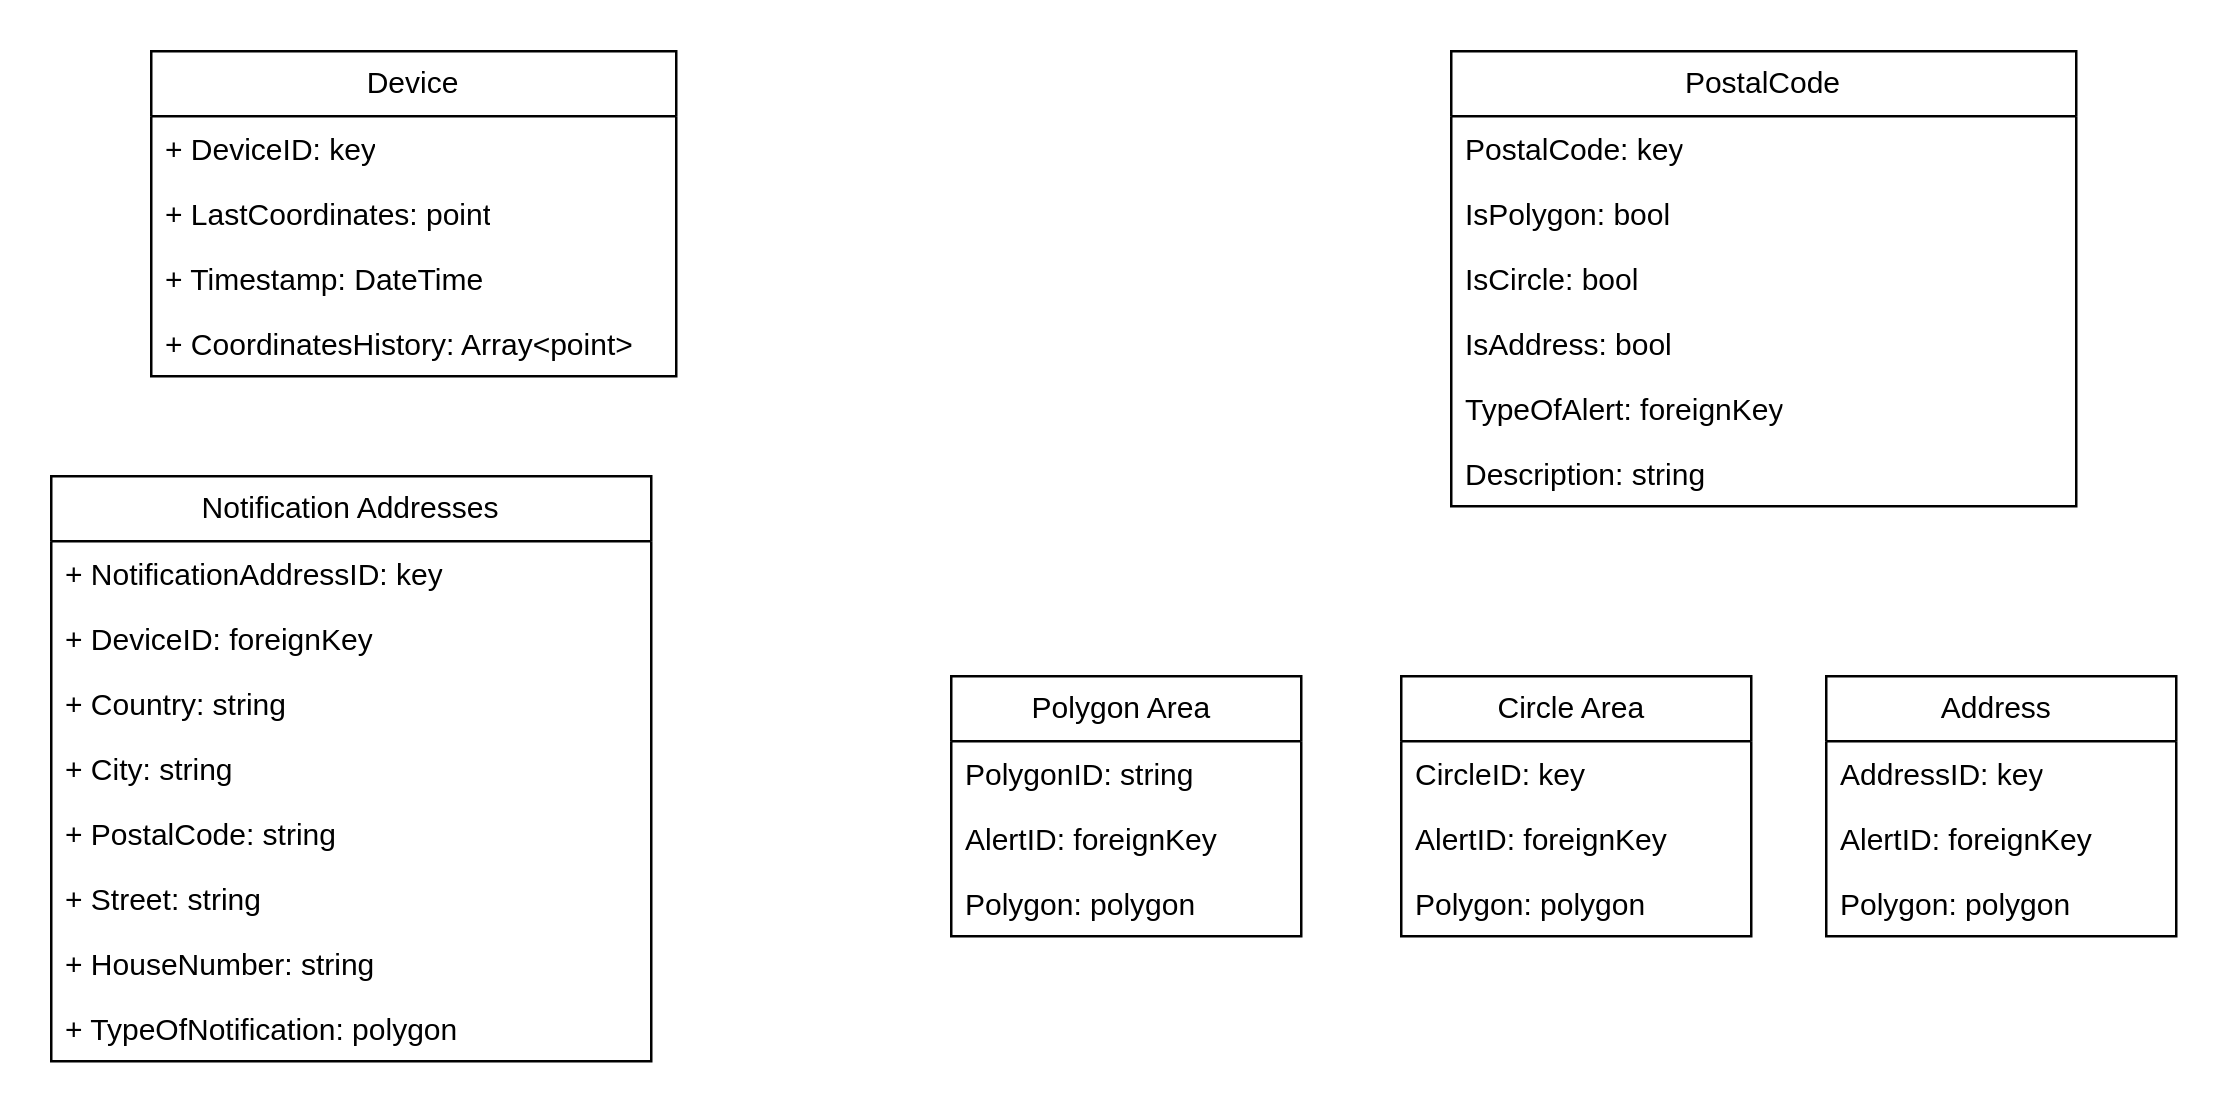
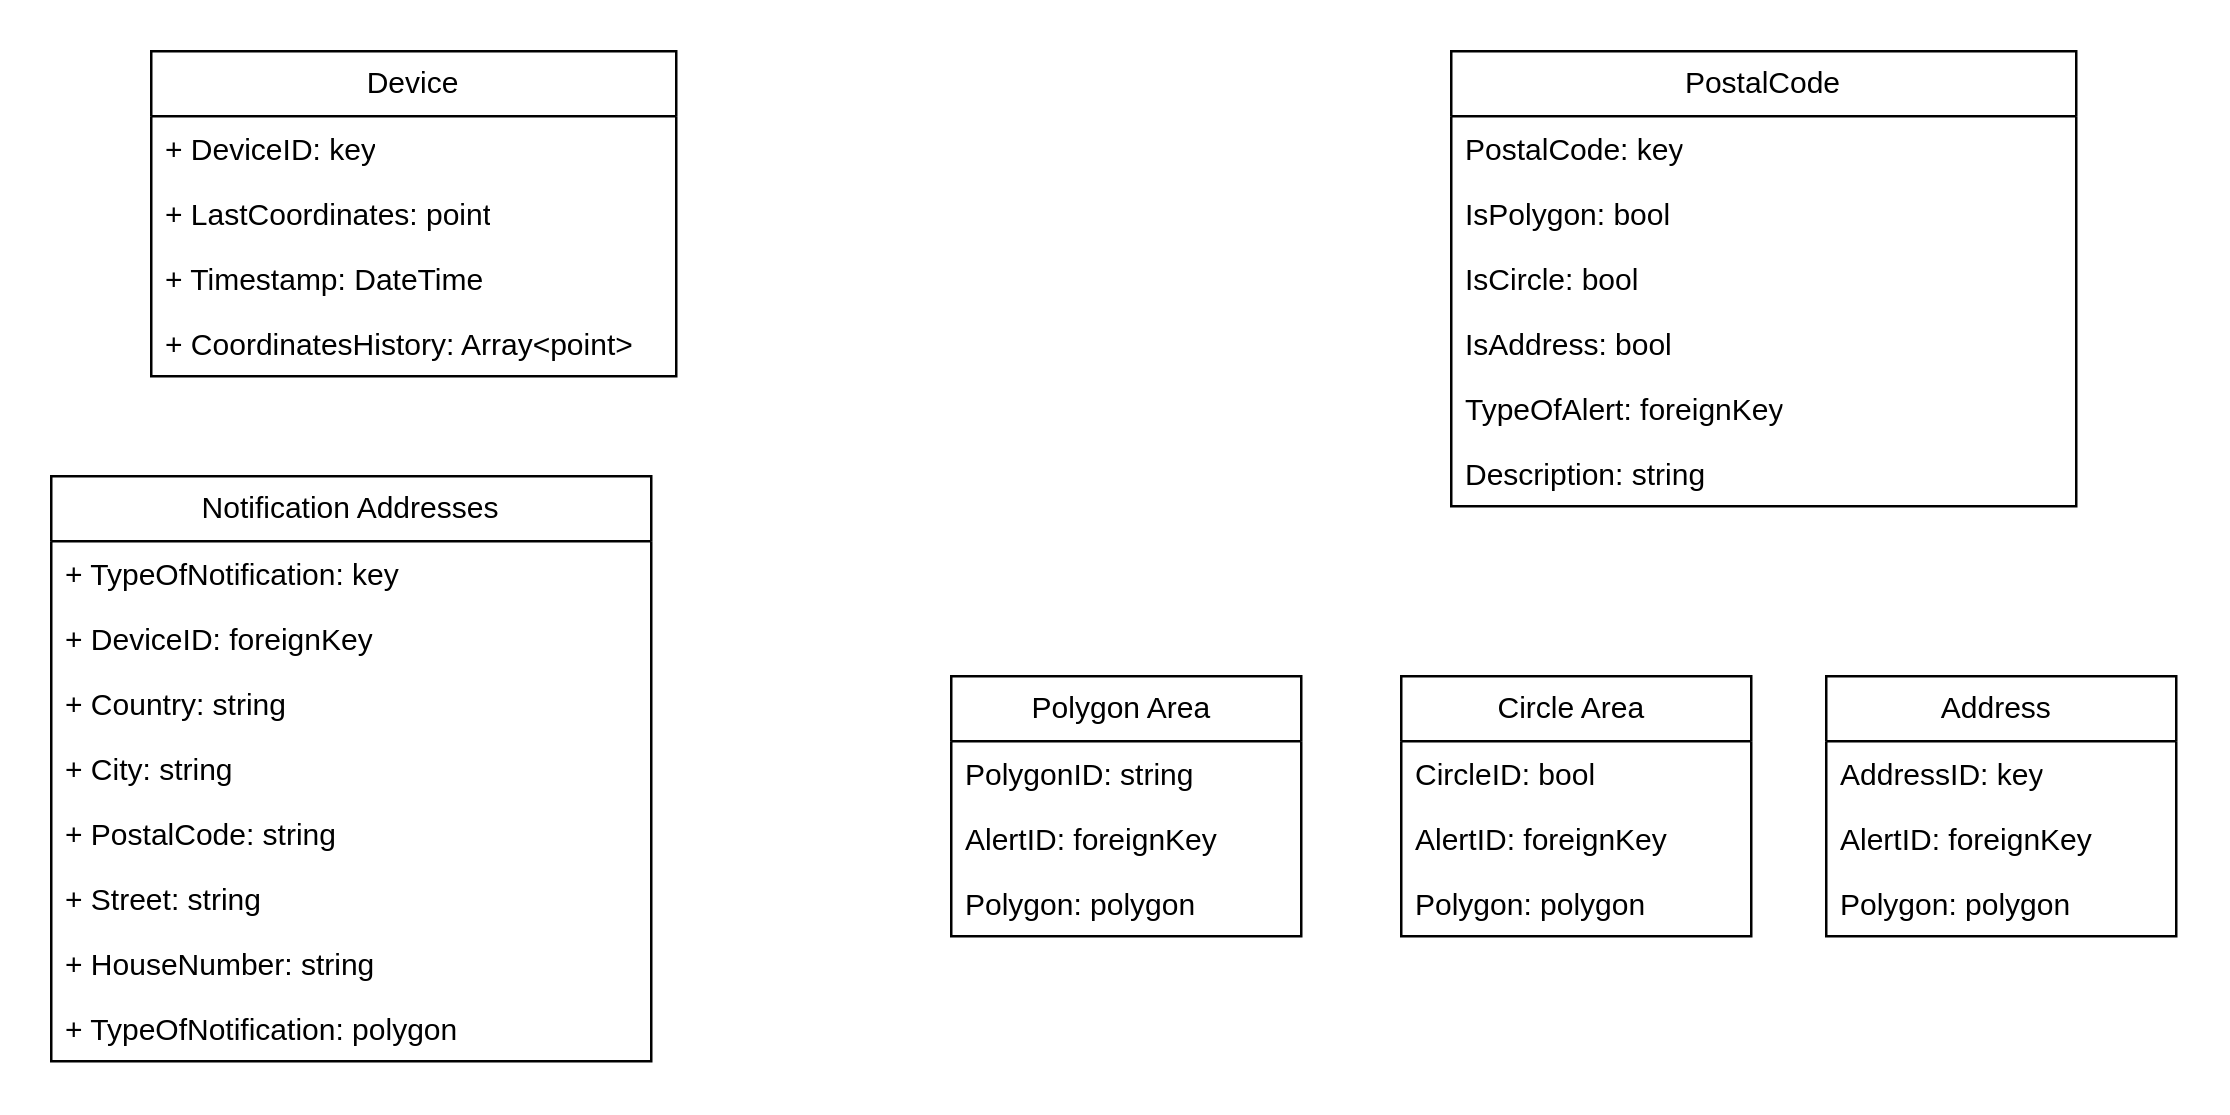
node "+ NotificationAddressID: key": label "+ NotificationAddressID: key" -> "+ TypeOfNotification: key"
node "CircleID: key": label "CircleID: key" -> "CircleID: bool"
